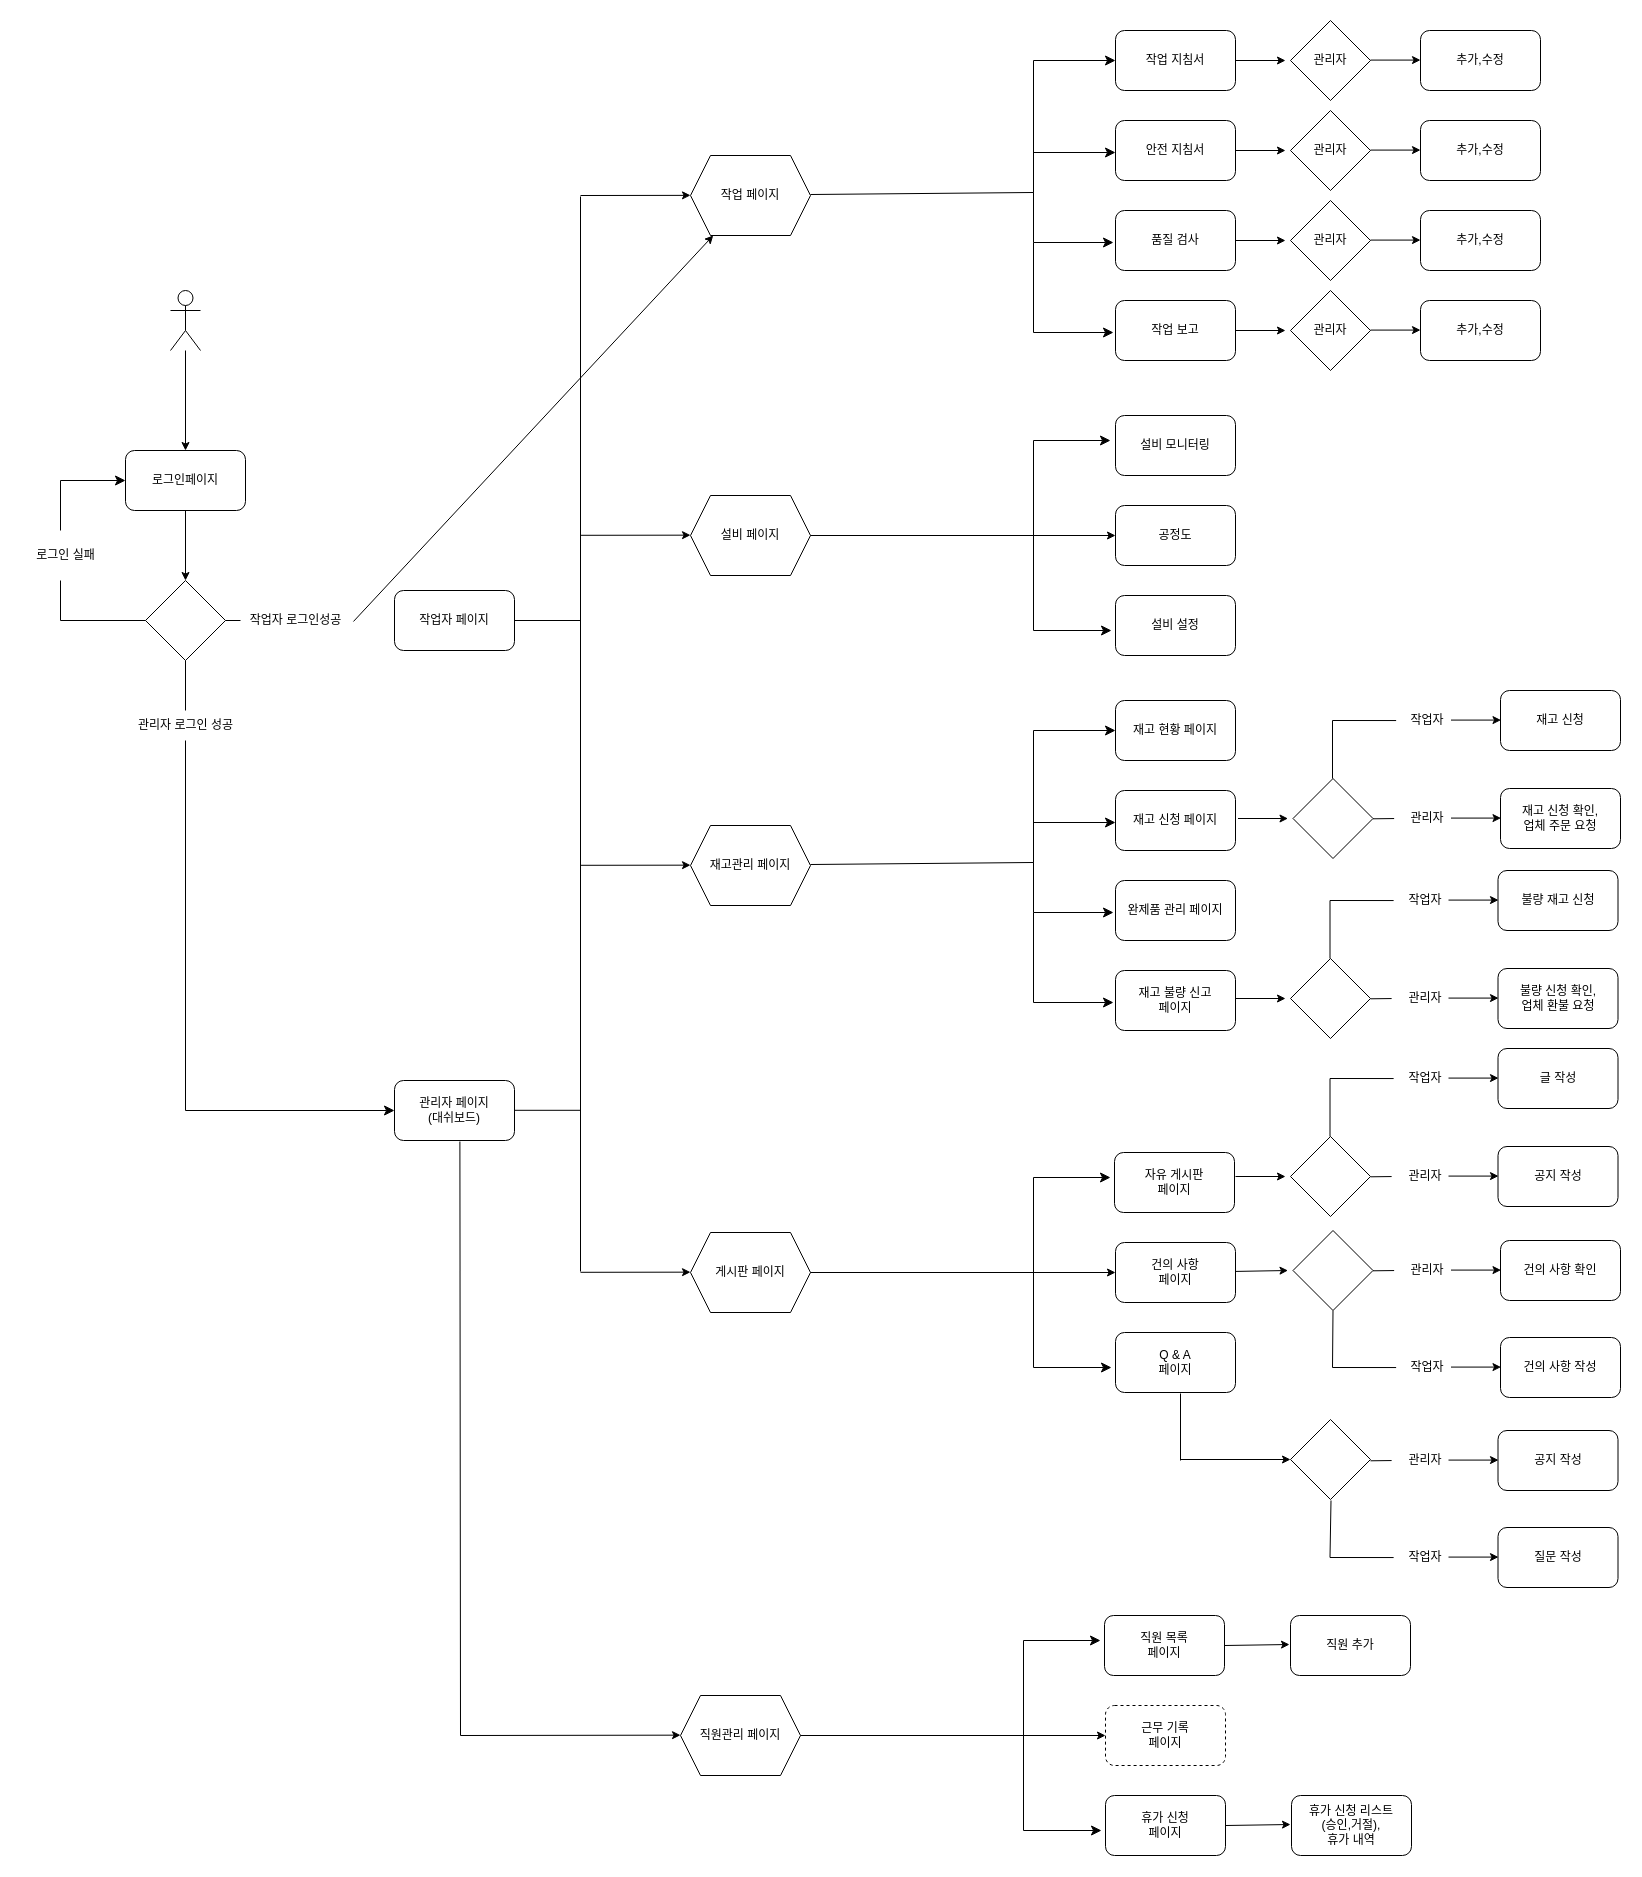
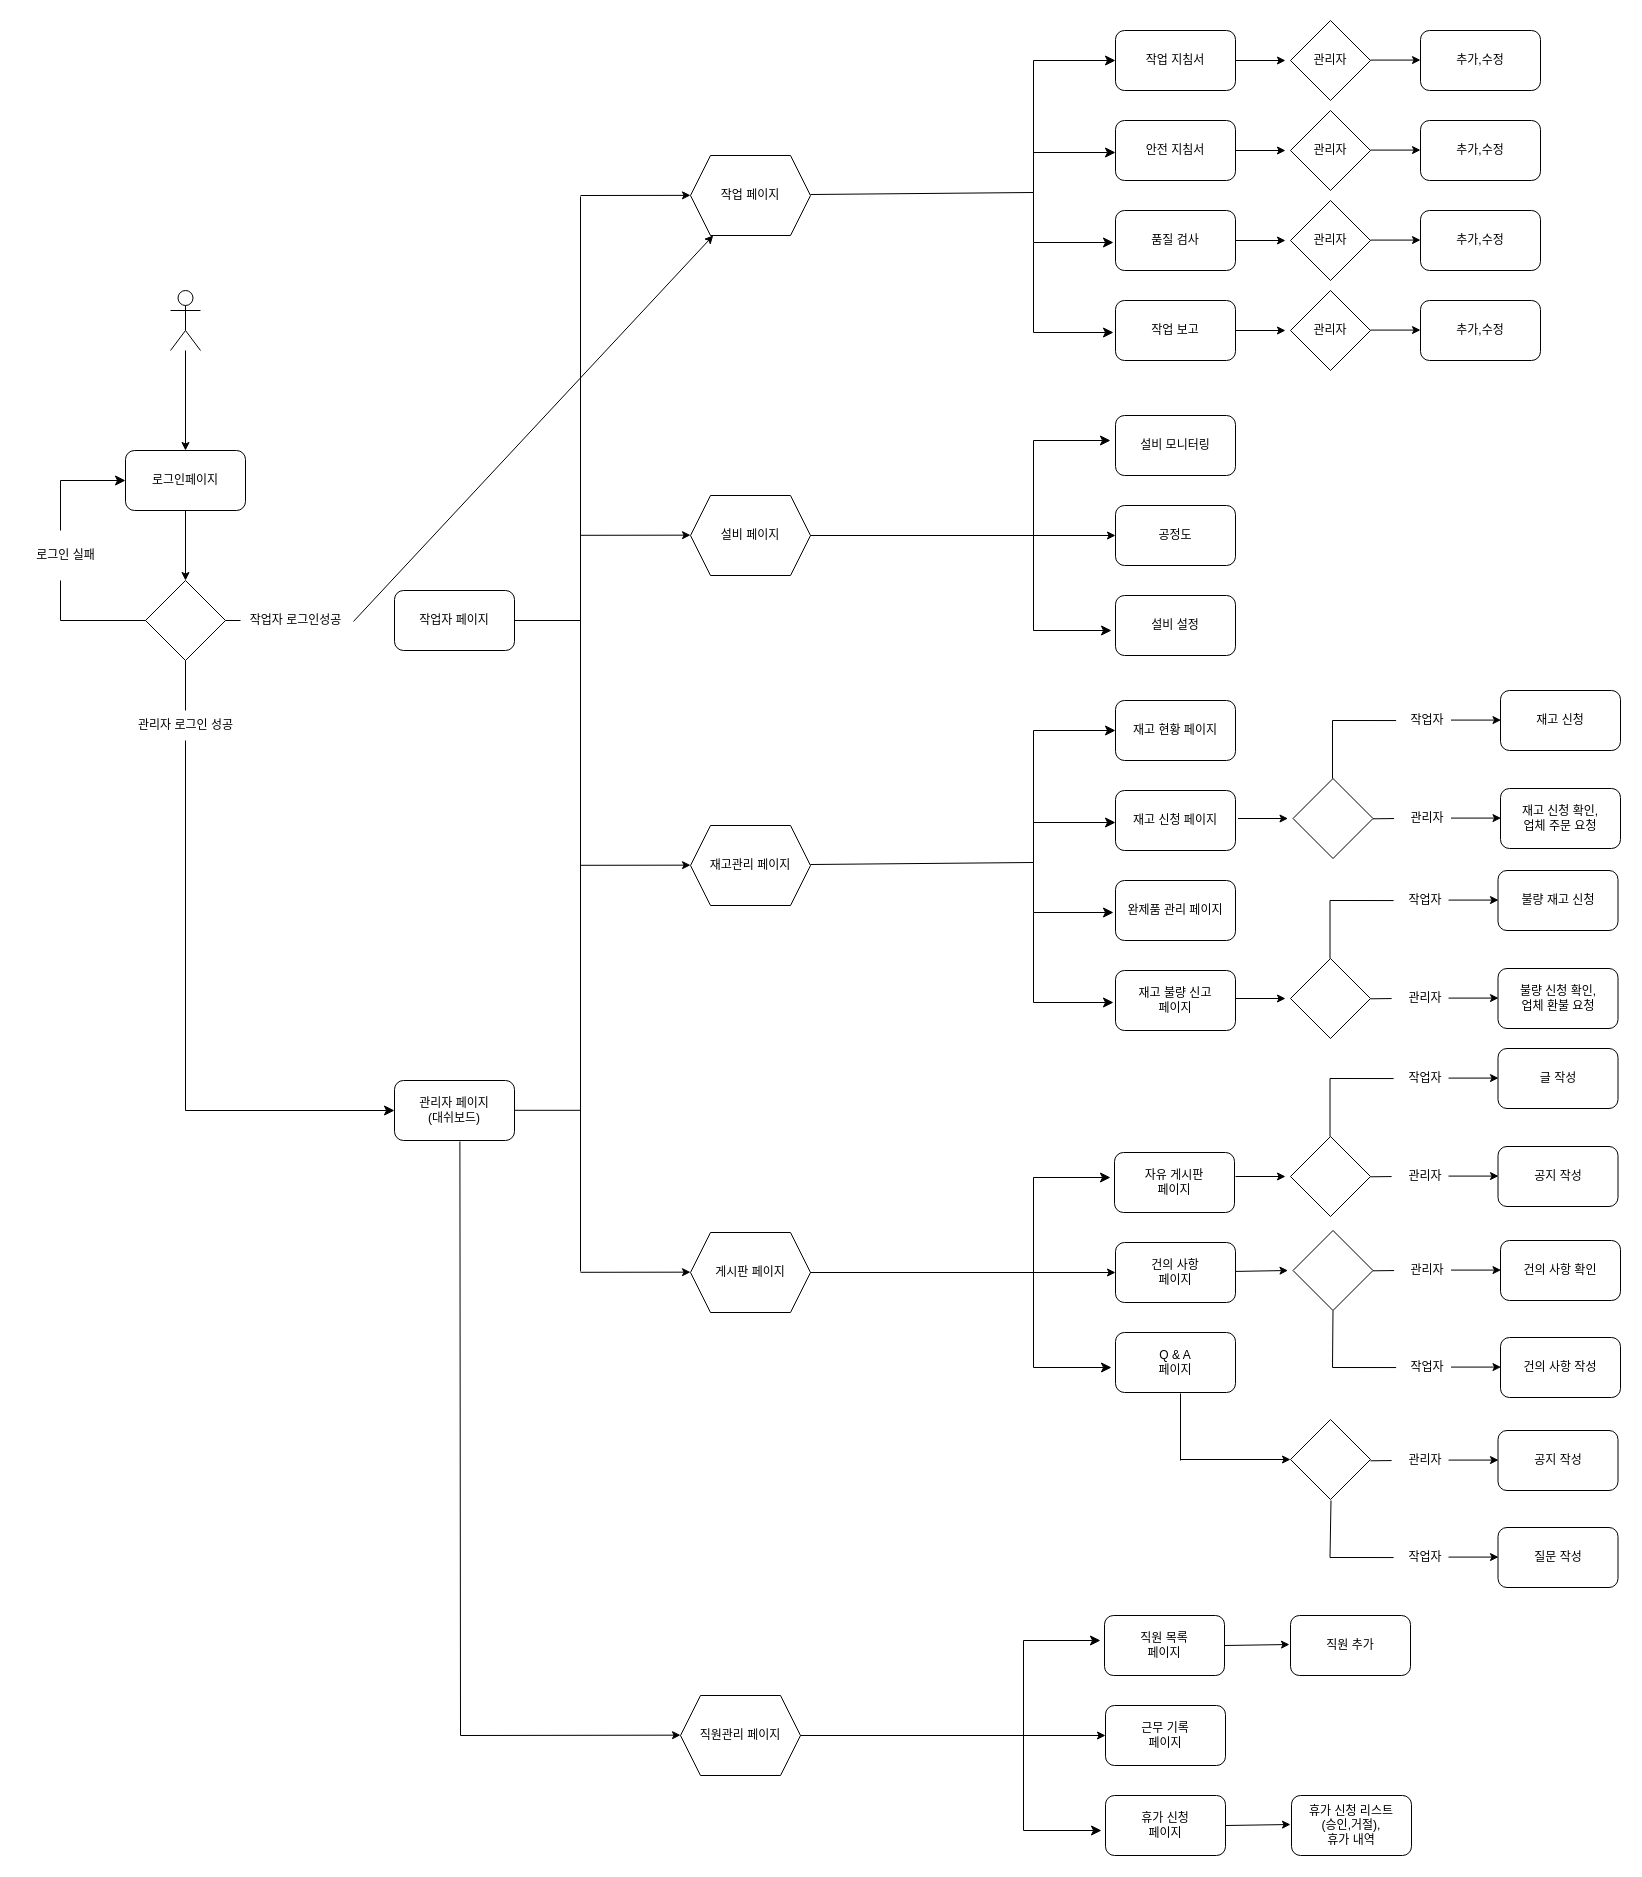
node "근무 기록 페이지": style dashed -> solid
